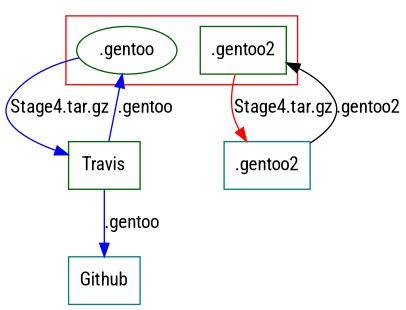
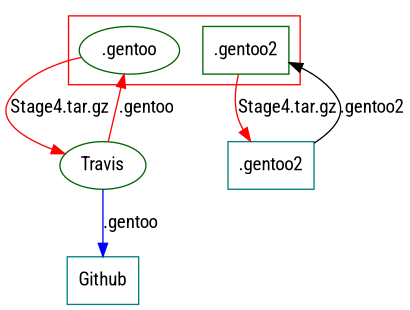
edge ".gentoo" -> "Travis": color blue -> red
edge "Travis" -> ".gentoo": color blue -> red
node "Travis": shape box -> ellipse
